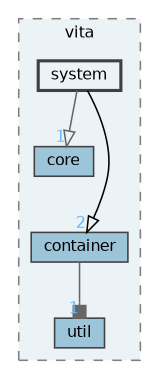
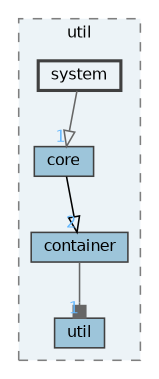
cluster "vita": label "vita" -> "util"
edge "system" -> "container": now "core" -> "container"
